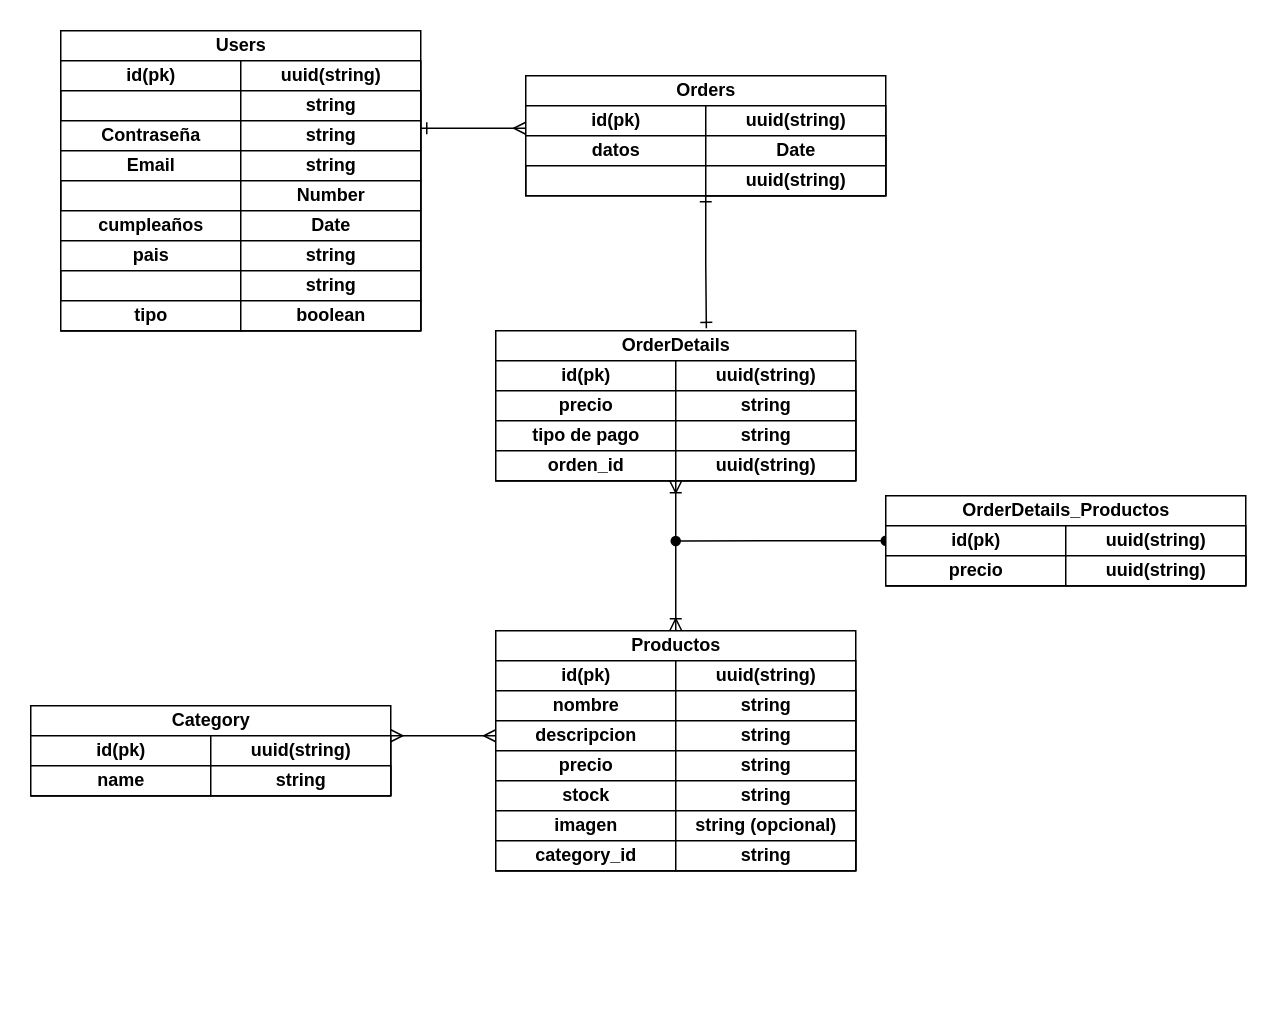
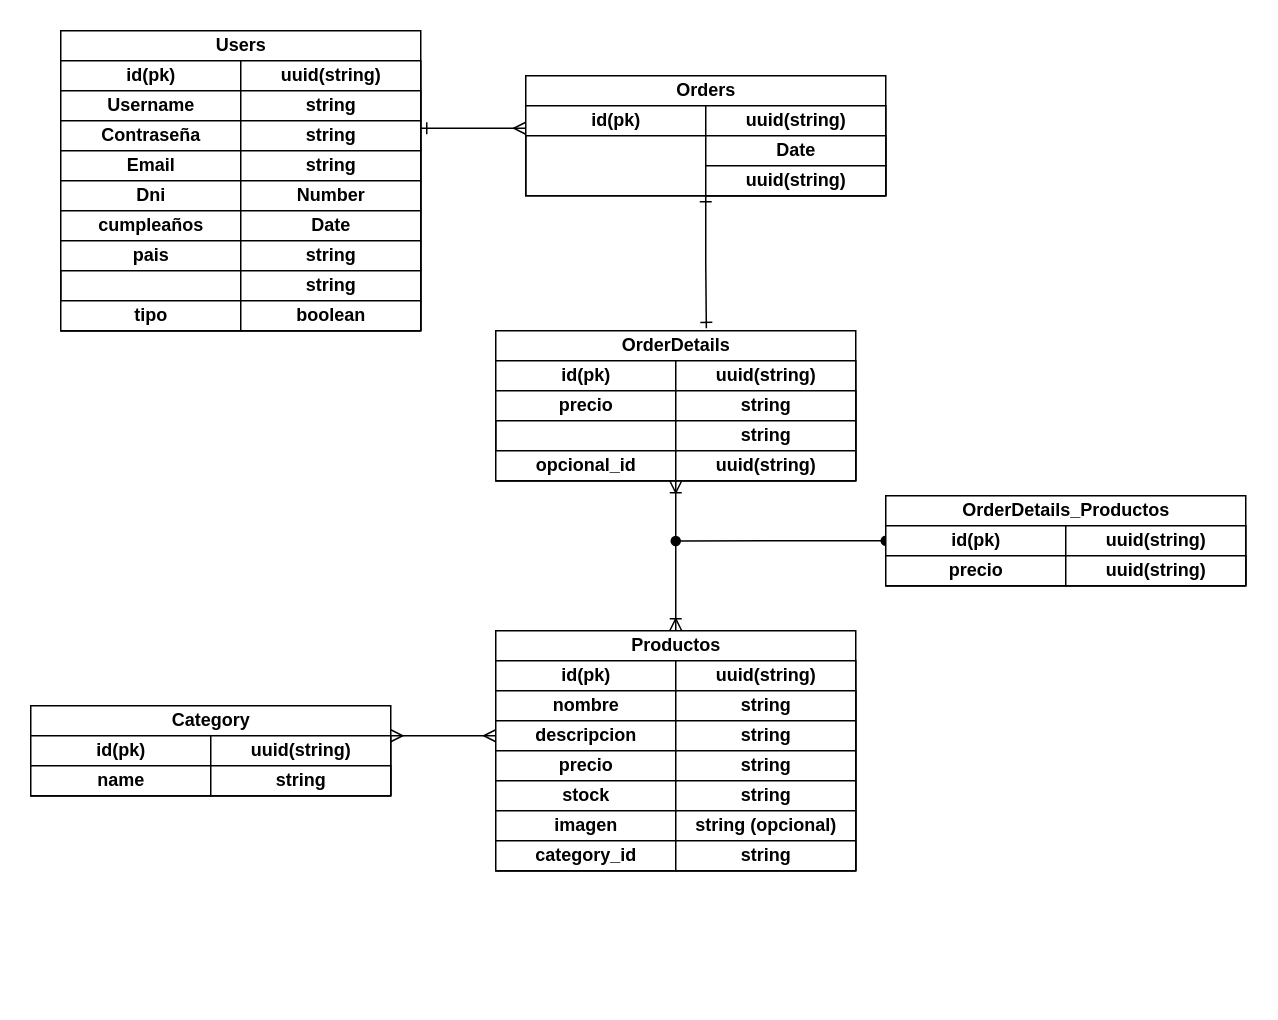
node "Username": added
node "datos": removed
node "Dni": added
node "tipo de pago": removed
node "orden_id": label "orden_id" -> "opcional_id"
